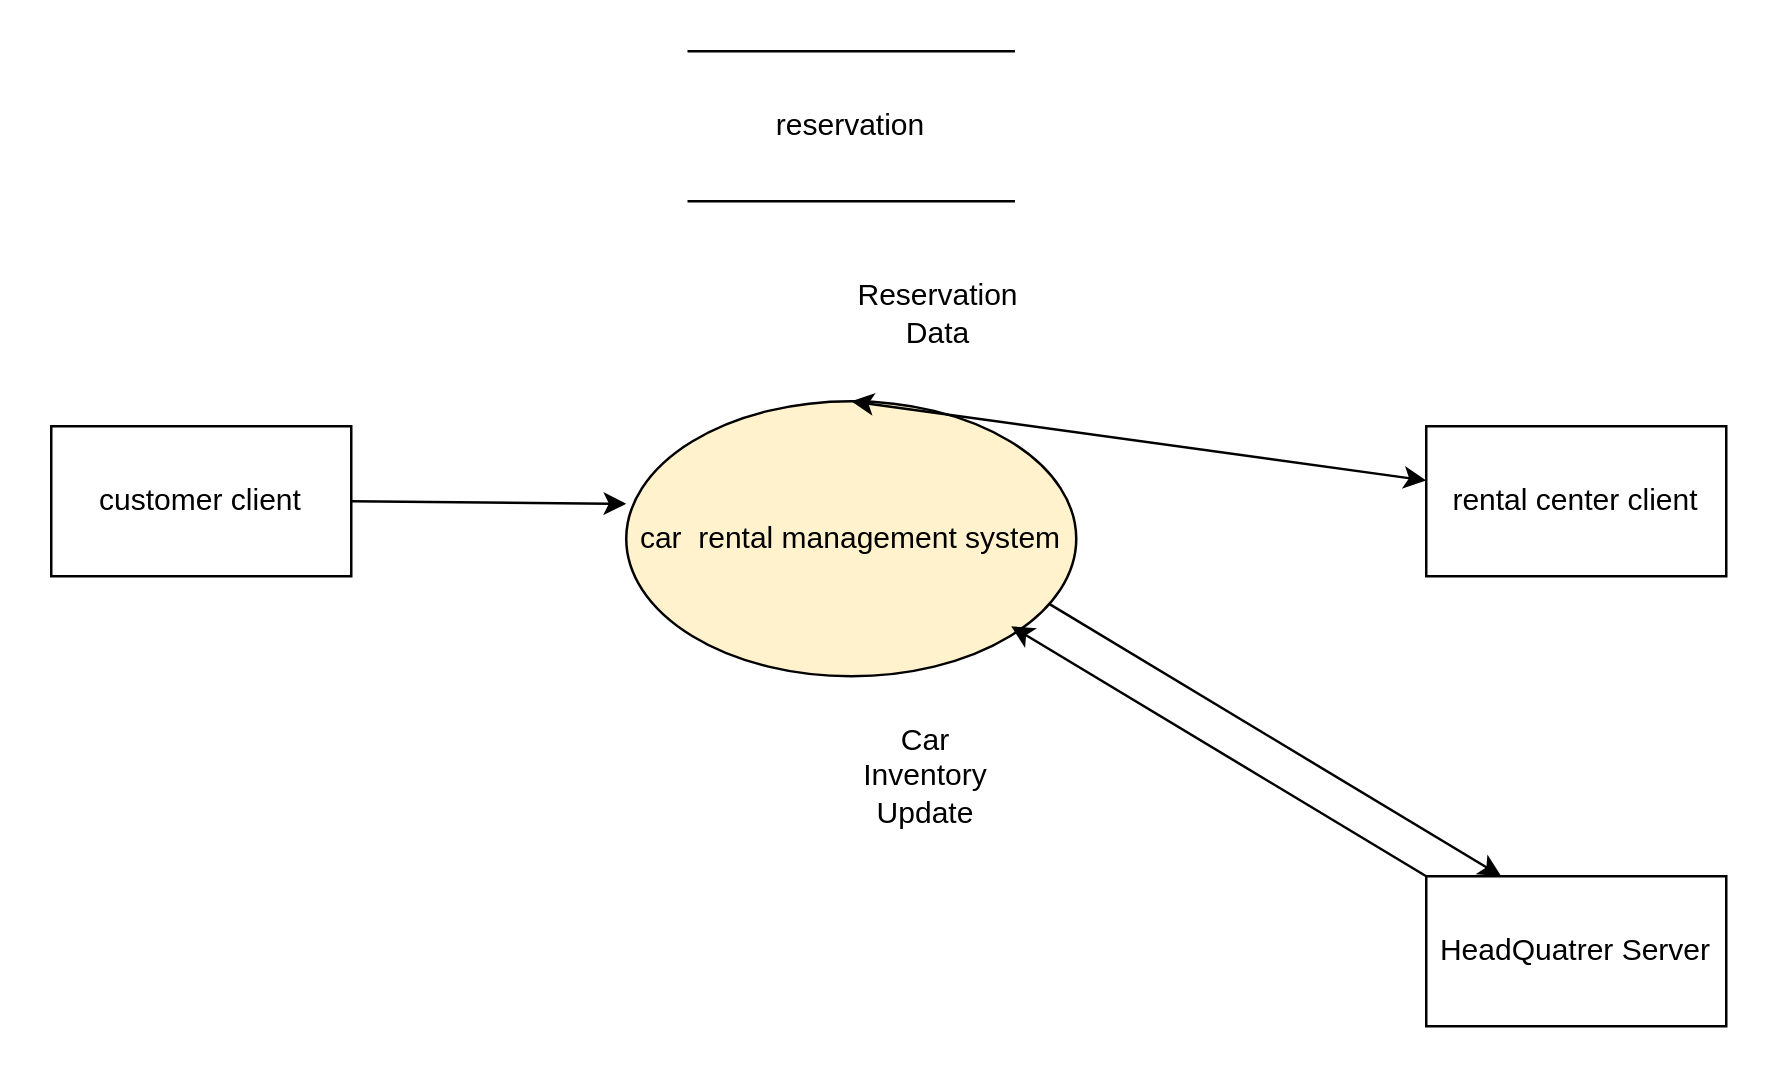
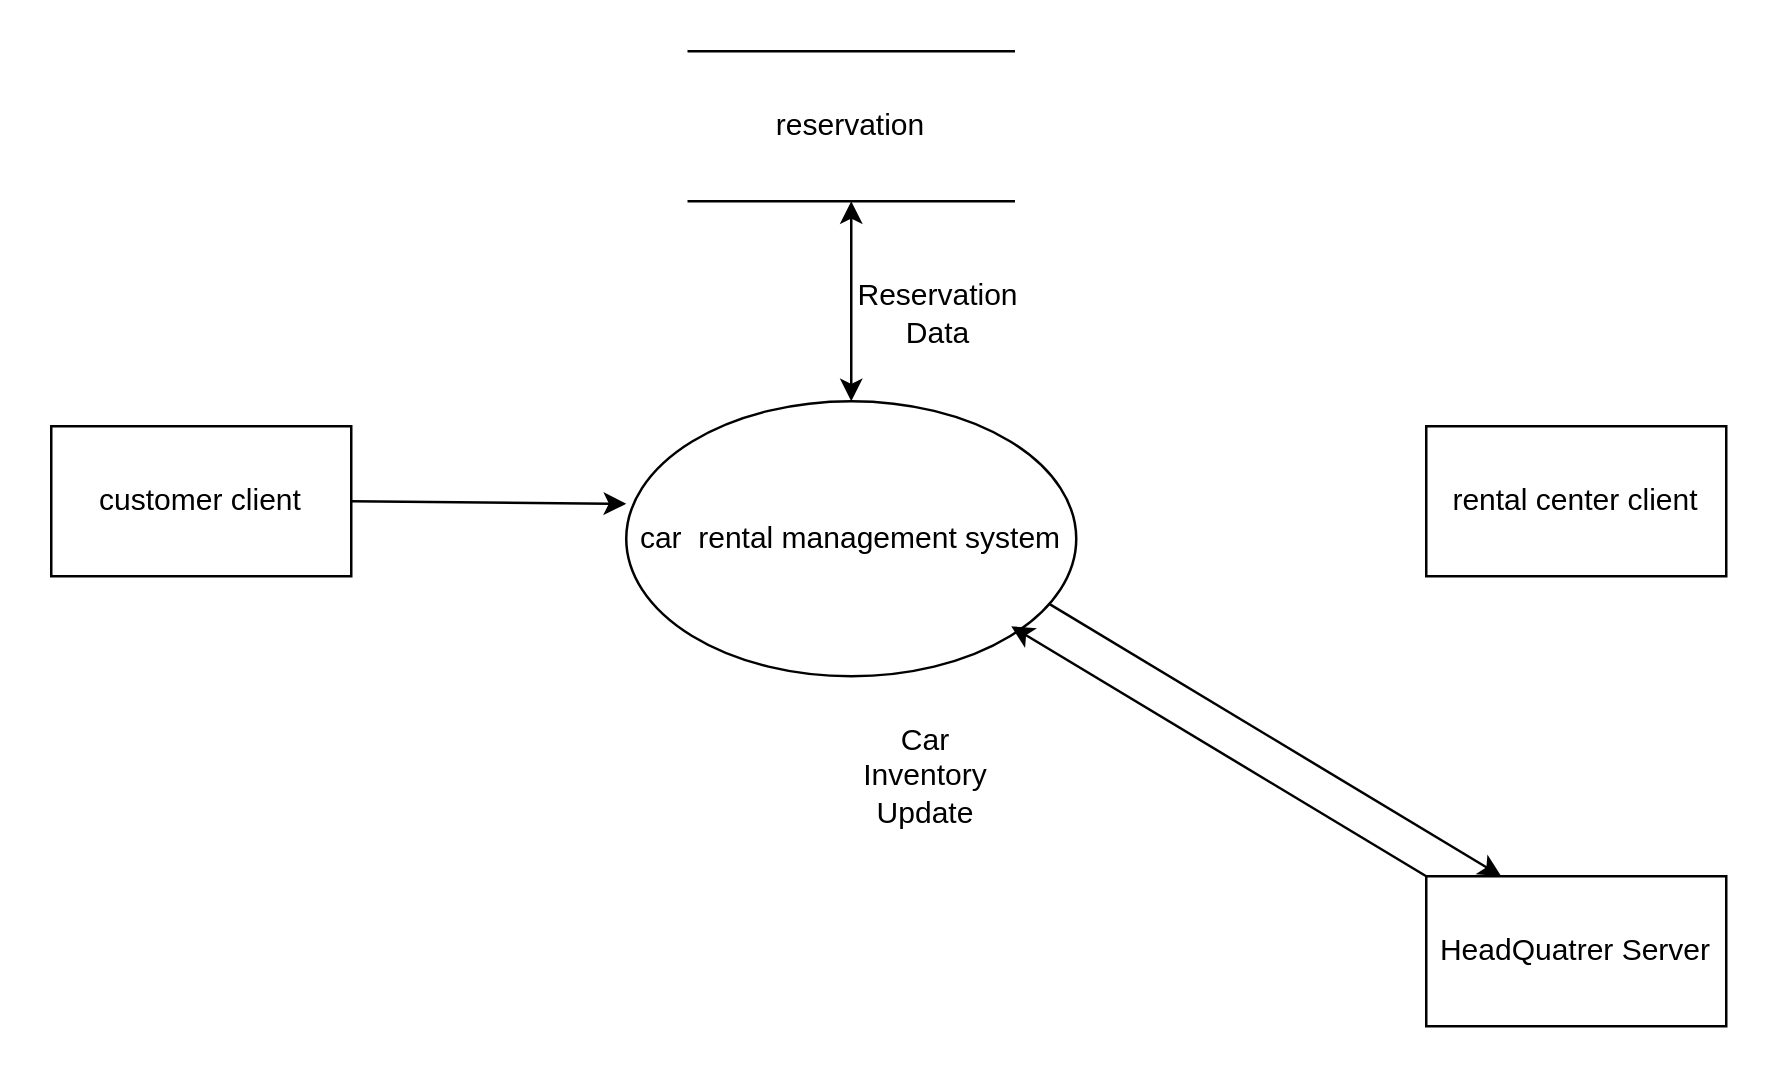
edge "rental center client" -- "car rental management system": now "reservation" -- "car rental management system"
node "car rental management system": fillcolor #fff2cc -> #ffffff
